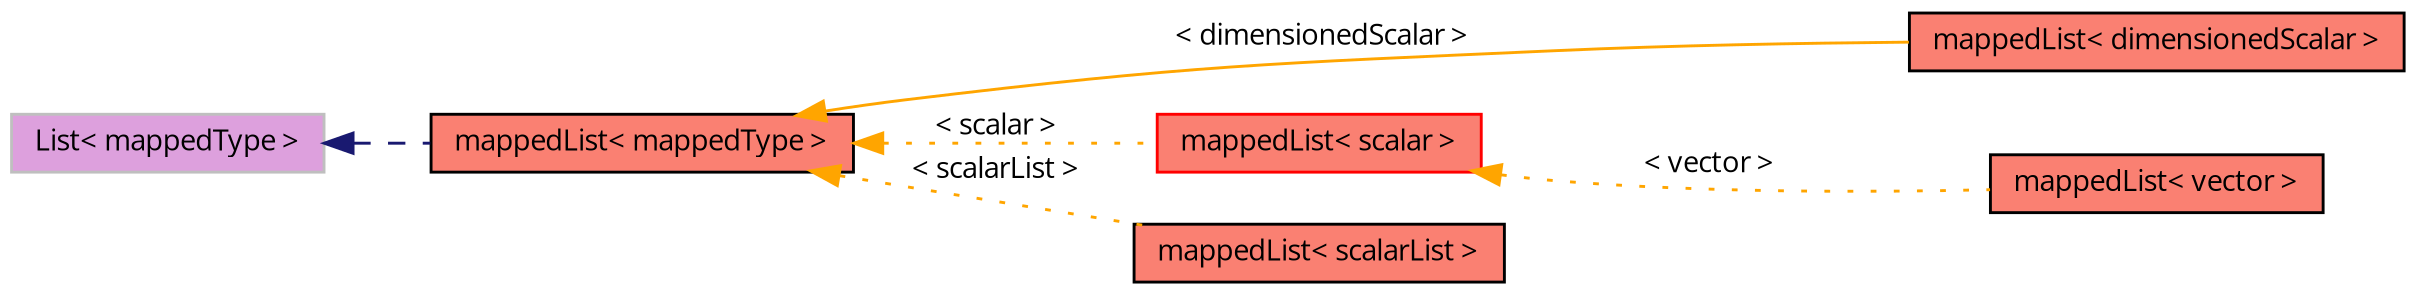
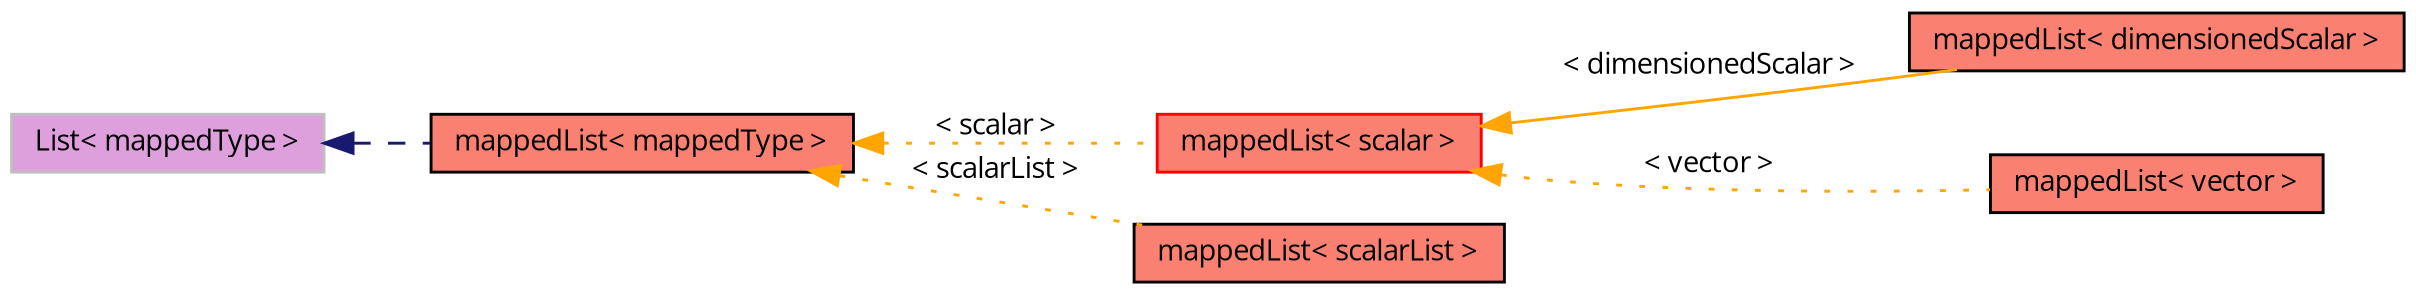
edge "mappedList< dimensionedScalar >" -> "mappedList< mappedType >": now "mappedList< dimensionedScalar >" -> "mappedList< scalar >"
